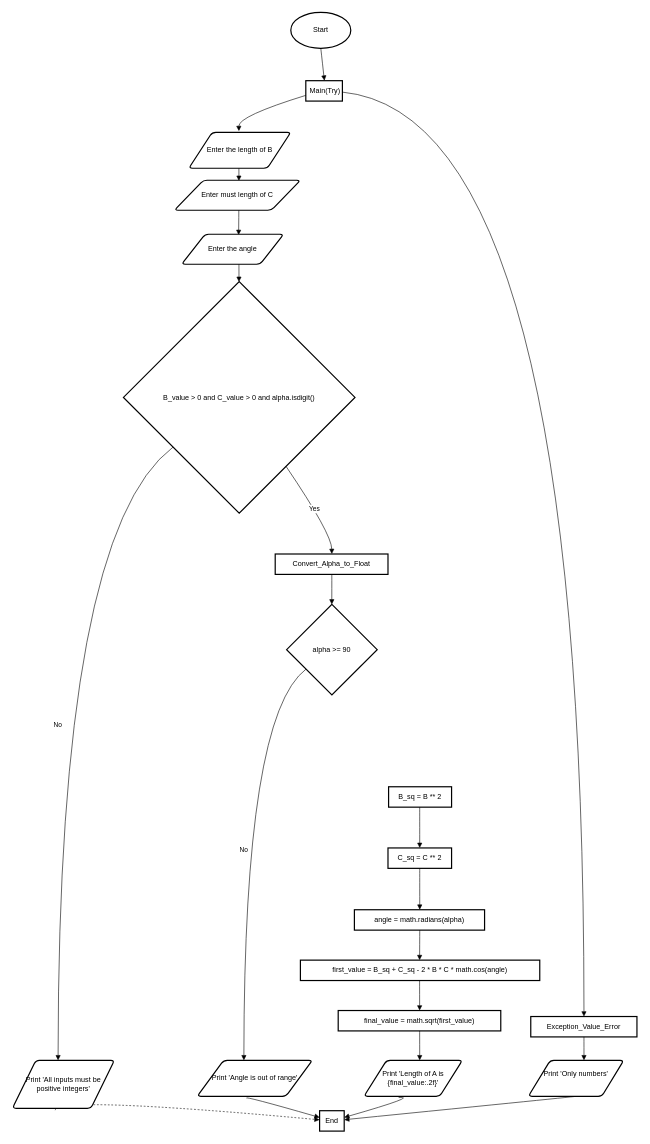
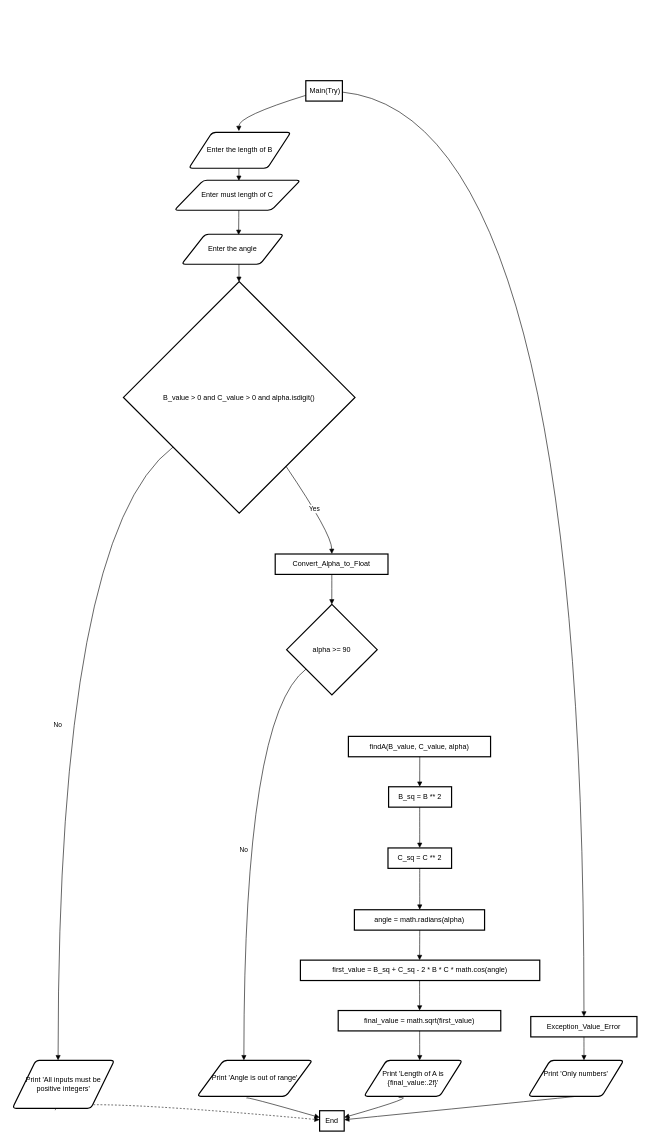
node "Start": removed
edge "Start" -> "Main(Try)": removed
node "findA(B_value, C_value, alpha)": added
edge "findA(B_value, C_value, alpha)" -> "B_sq = B ** 2": added
